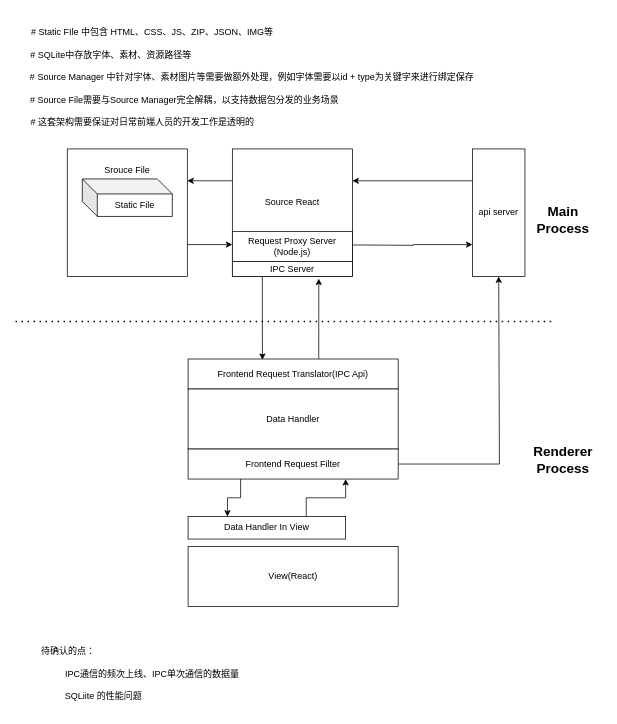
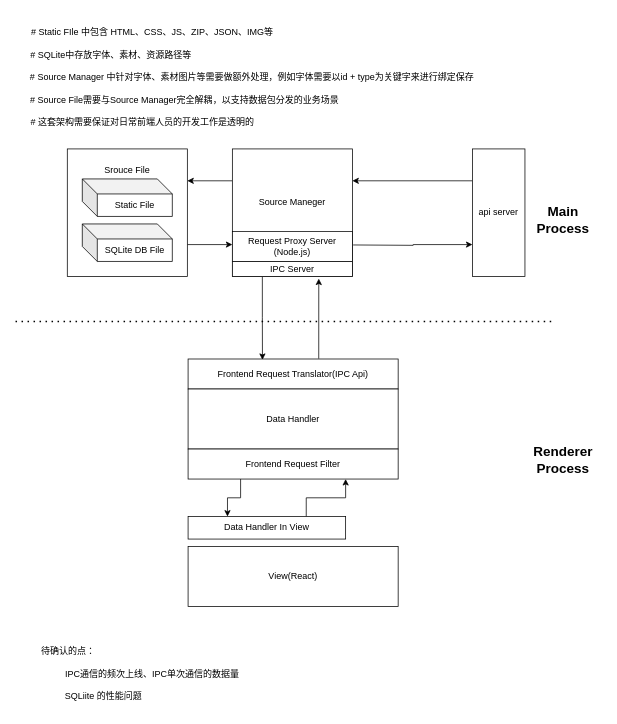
node "Source React": label "Source React" -> "Source Maneger"
node "SQLite DB File": added
edge "Frontend Request Filter" -> "api server": removed
